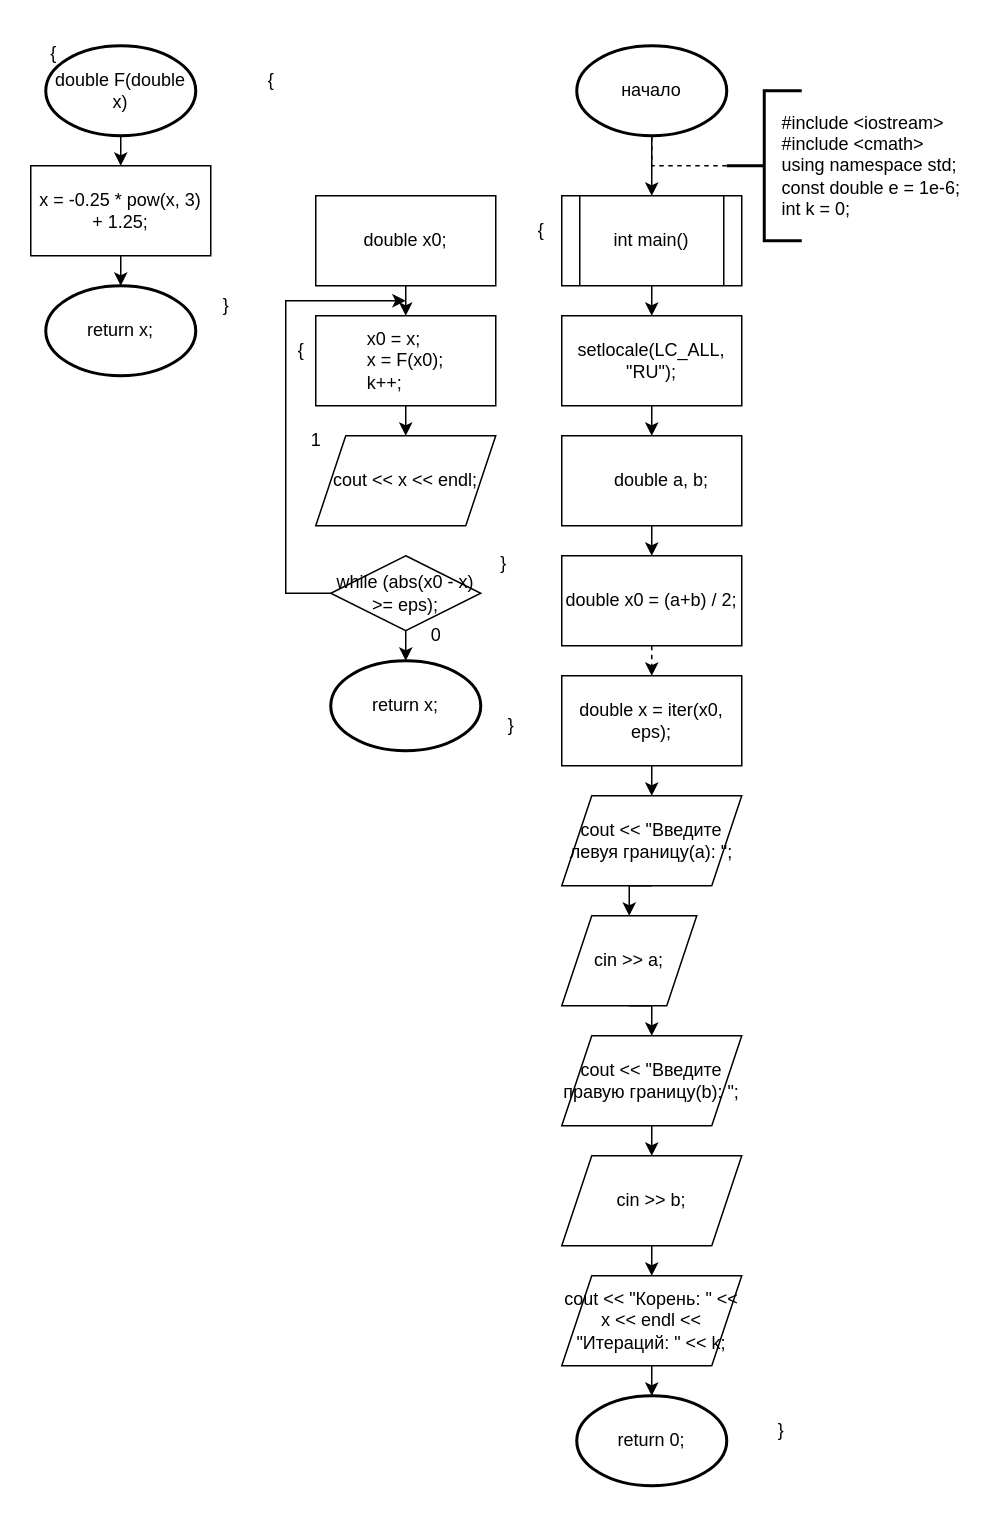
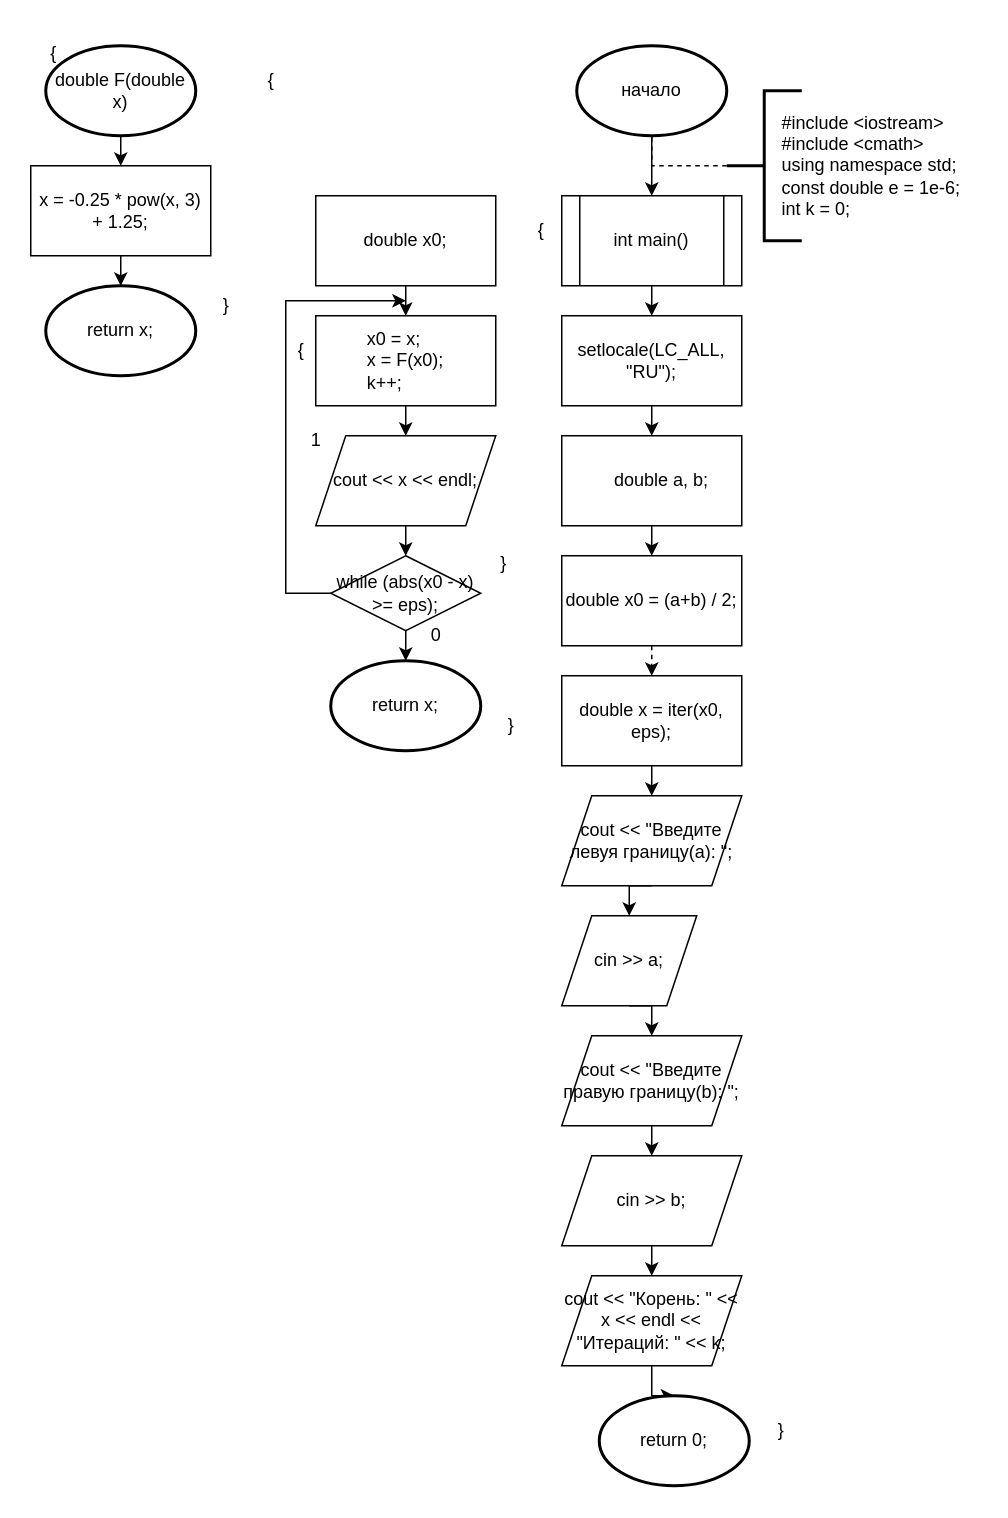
edge "cout << x << endl;" -> "while (abs(x0 - x) >= eps);": added
node "return 0;": moved (652, 1441) -> (674, 1441)
